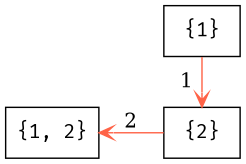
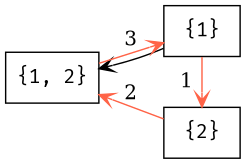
edge "{1, 2}" -> "{1}": added, label "3"
edge "{1}" -> "{1, 2}": added
